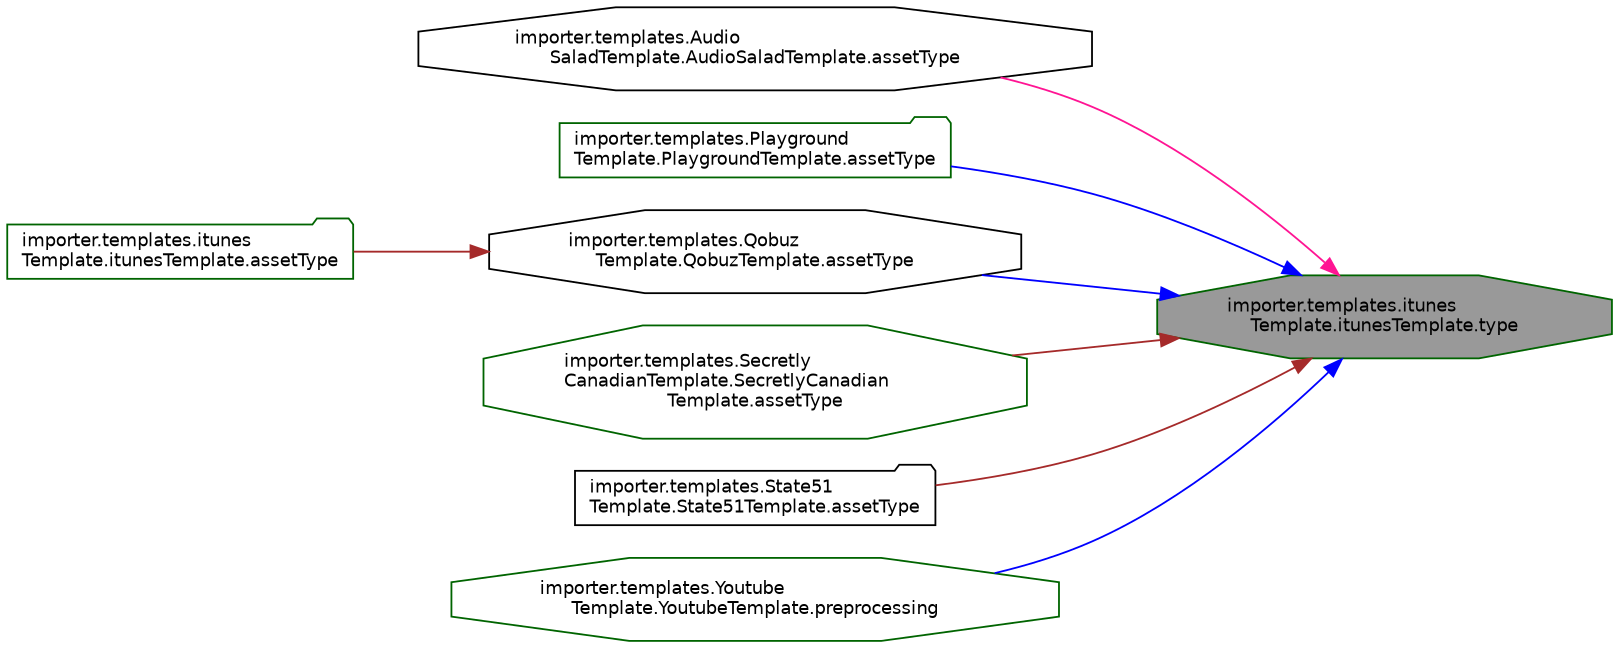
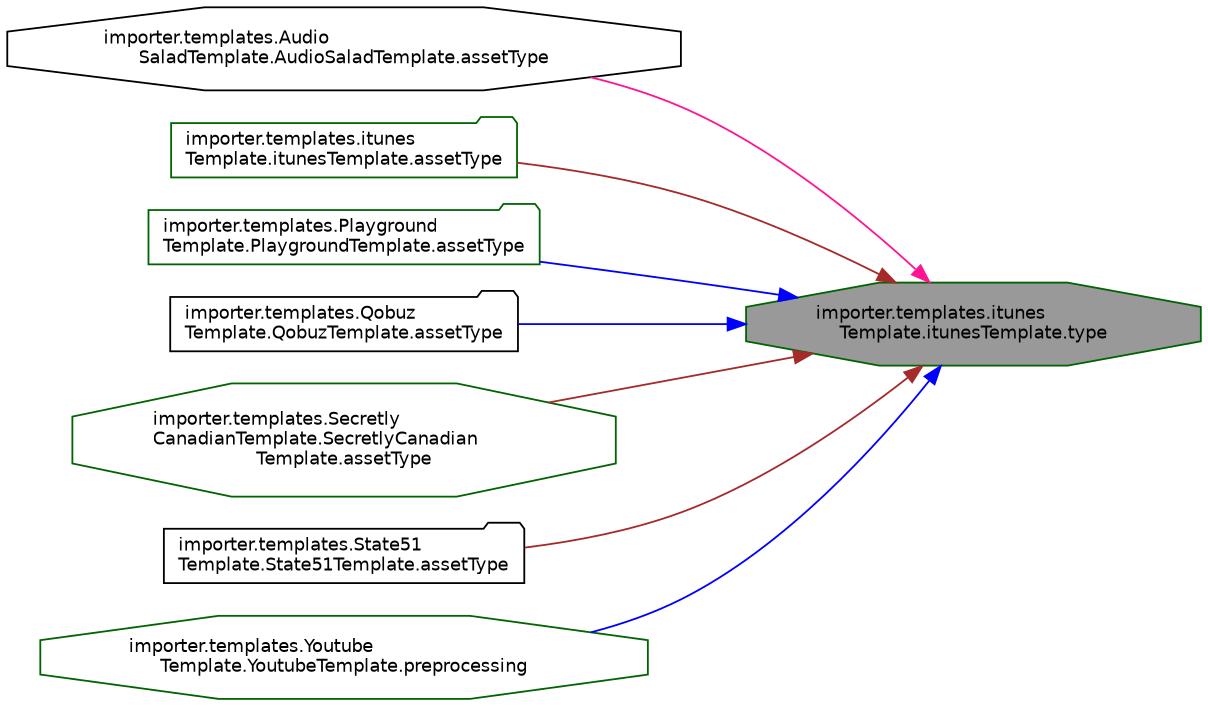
edge "importer.templates.itunes Template.itunesTemplate.assetType" -> "importer.templates.Qobuz Template.QobuzTemplate.assetType": now "importer.templates.itunes Template.itunesTemplate.assetType" -> "importer.templates.itunes Template.itunesTemplate.type"
node "importer.templates.Qobuz Template.QobuzTemplate.assetType": shape octagon -> folder
